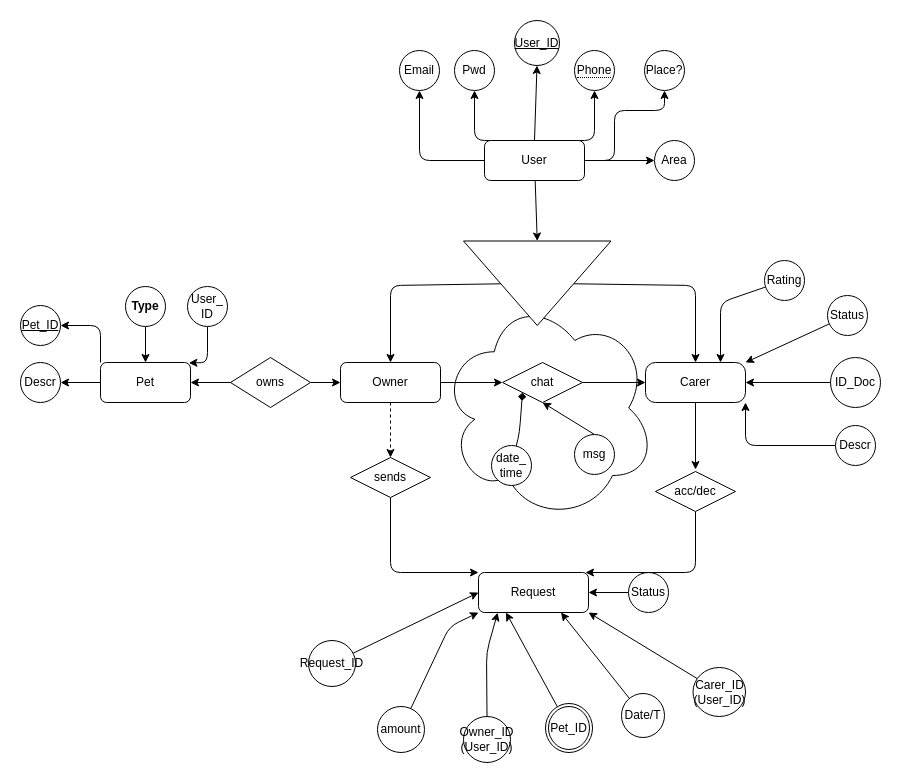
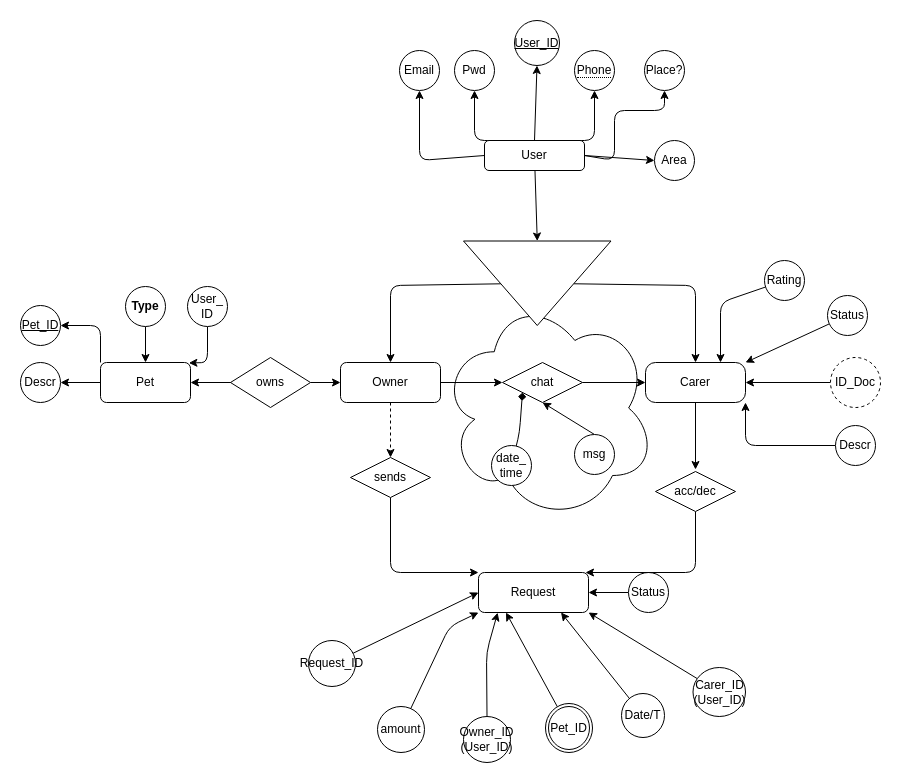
node "User": size 100x40 -> 100x30
node "ID_Doc": style solid -> dashed
